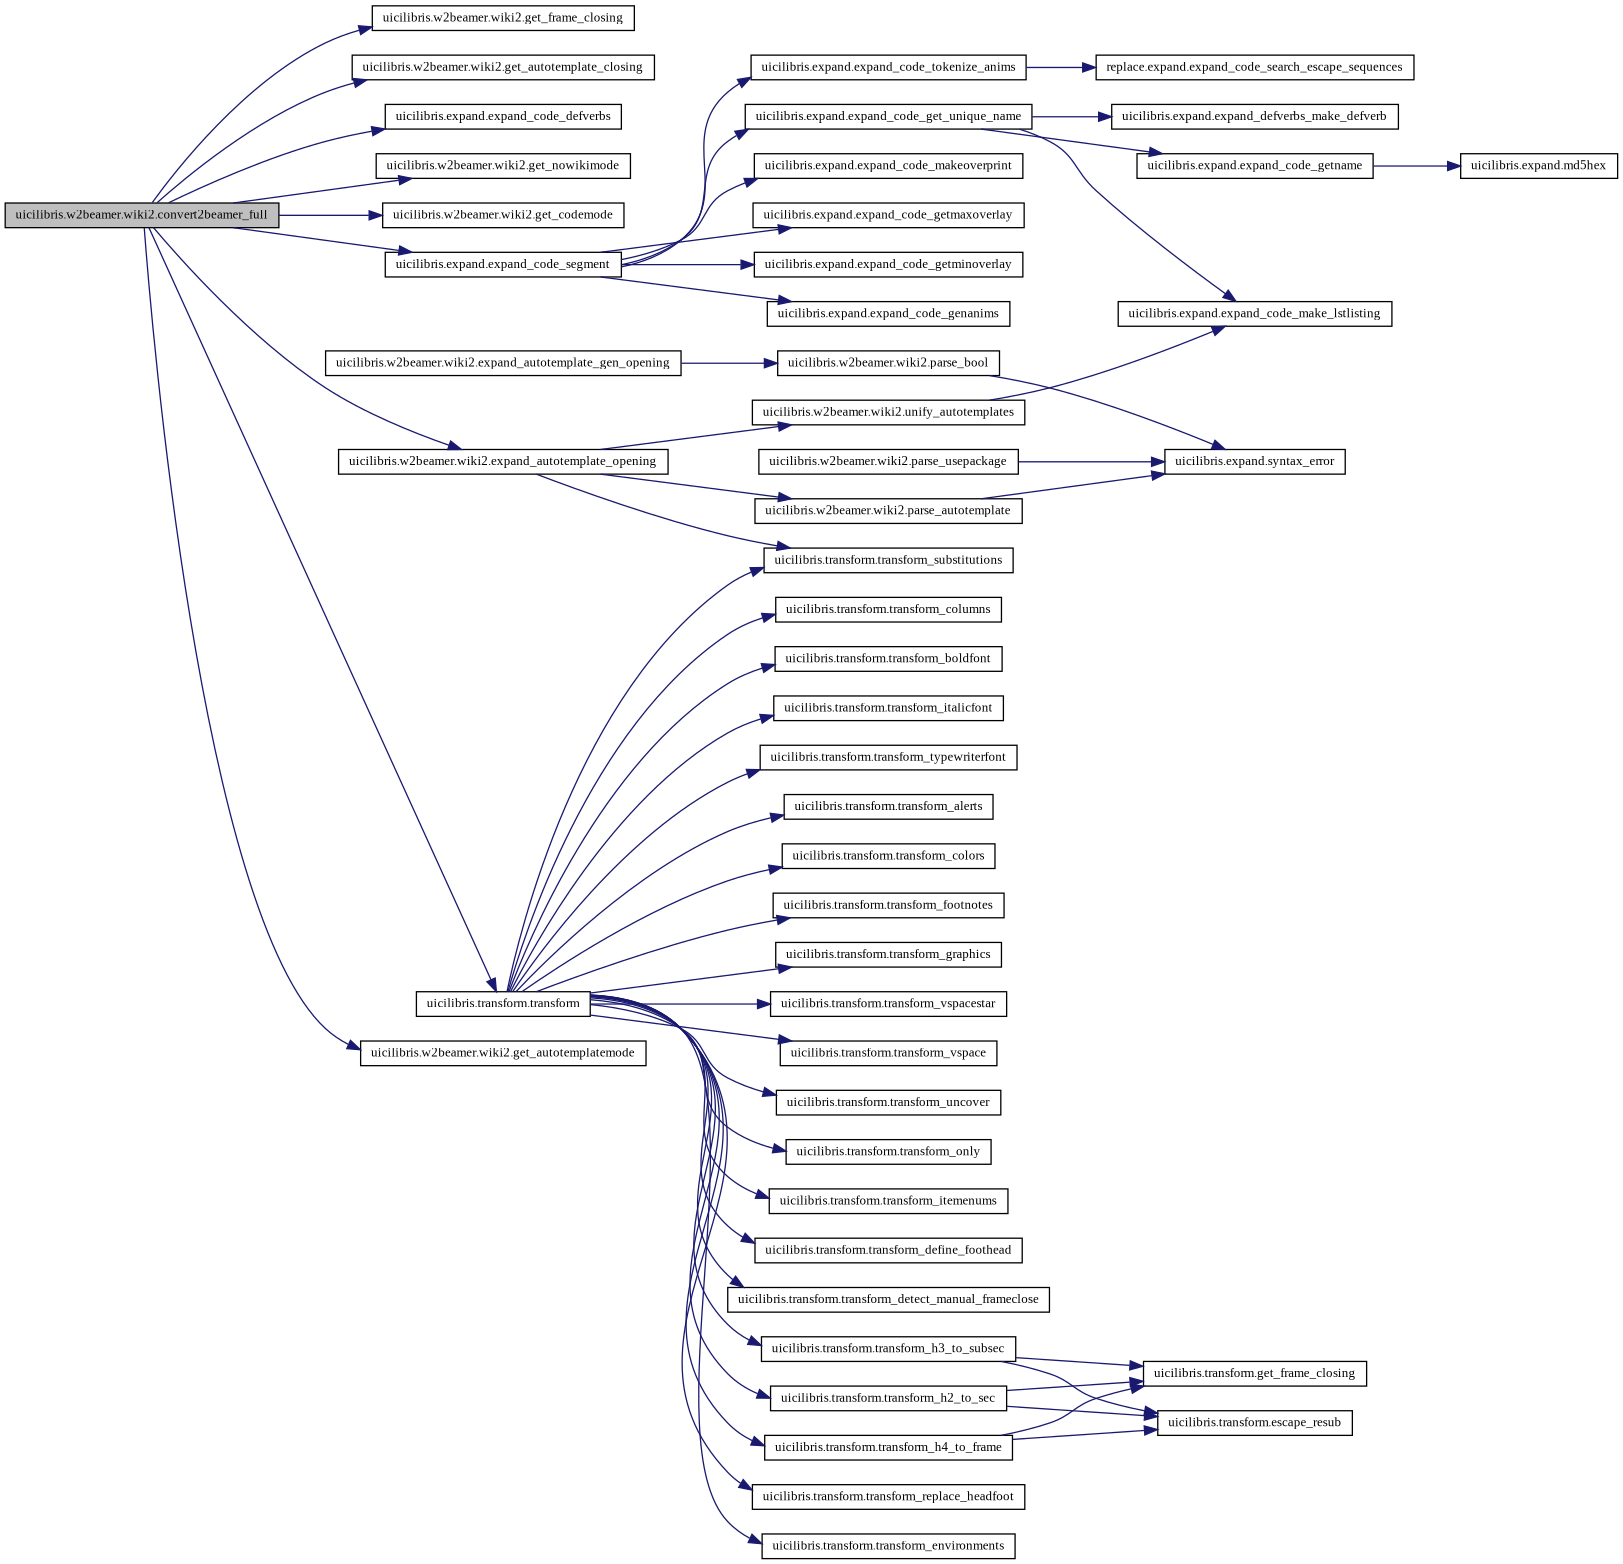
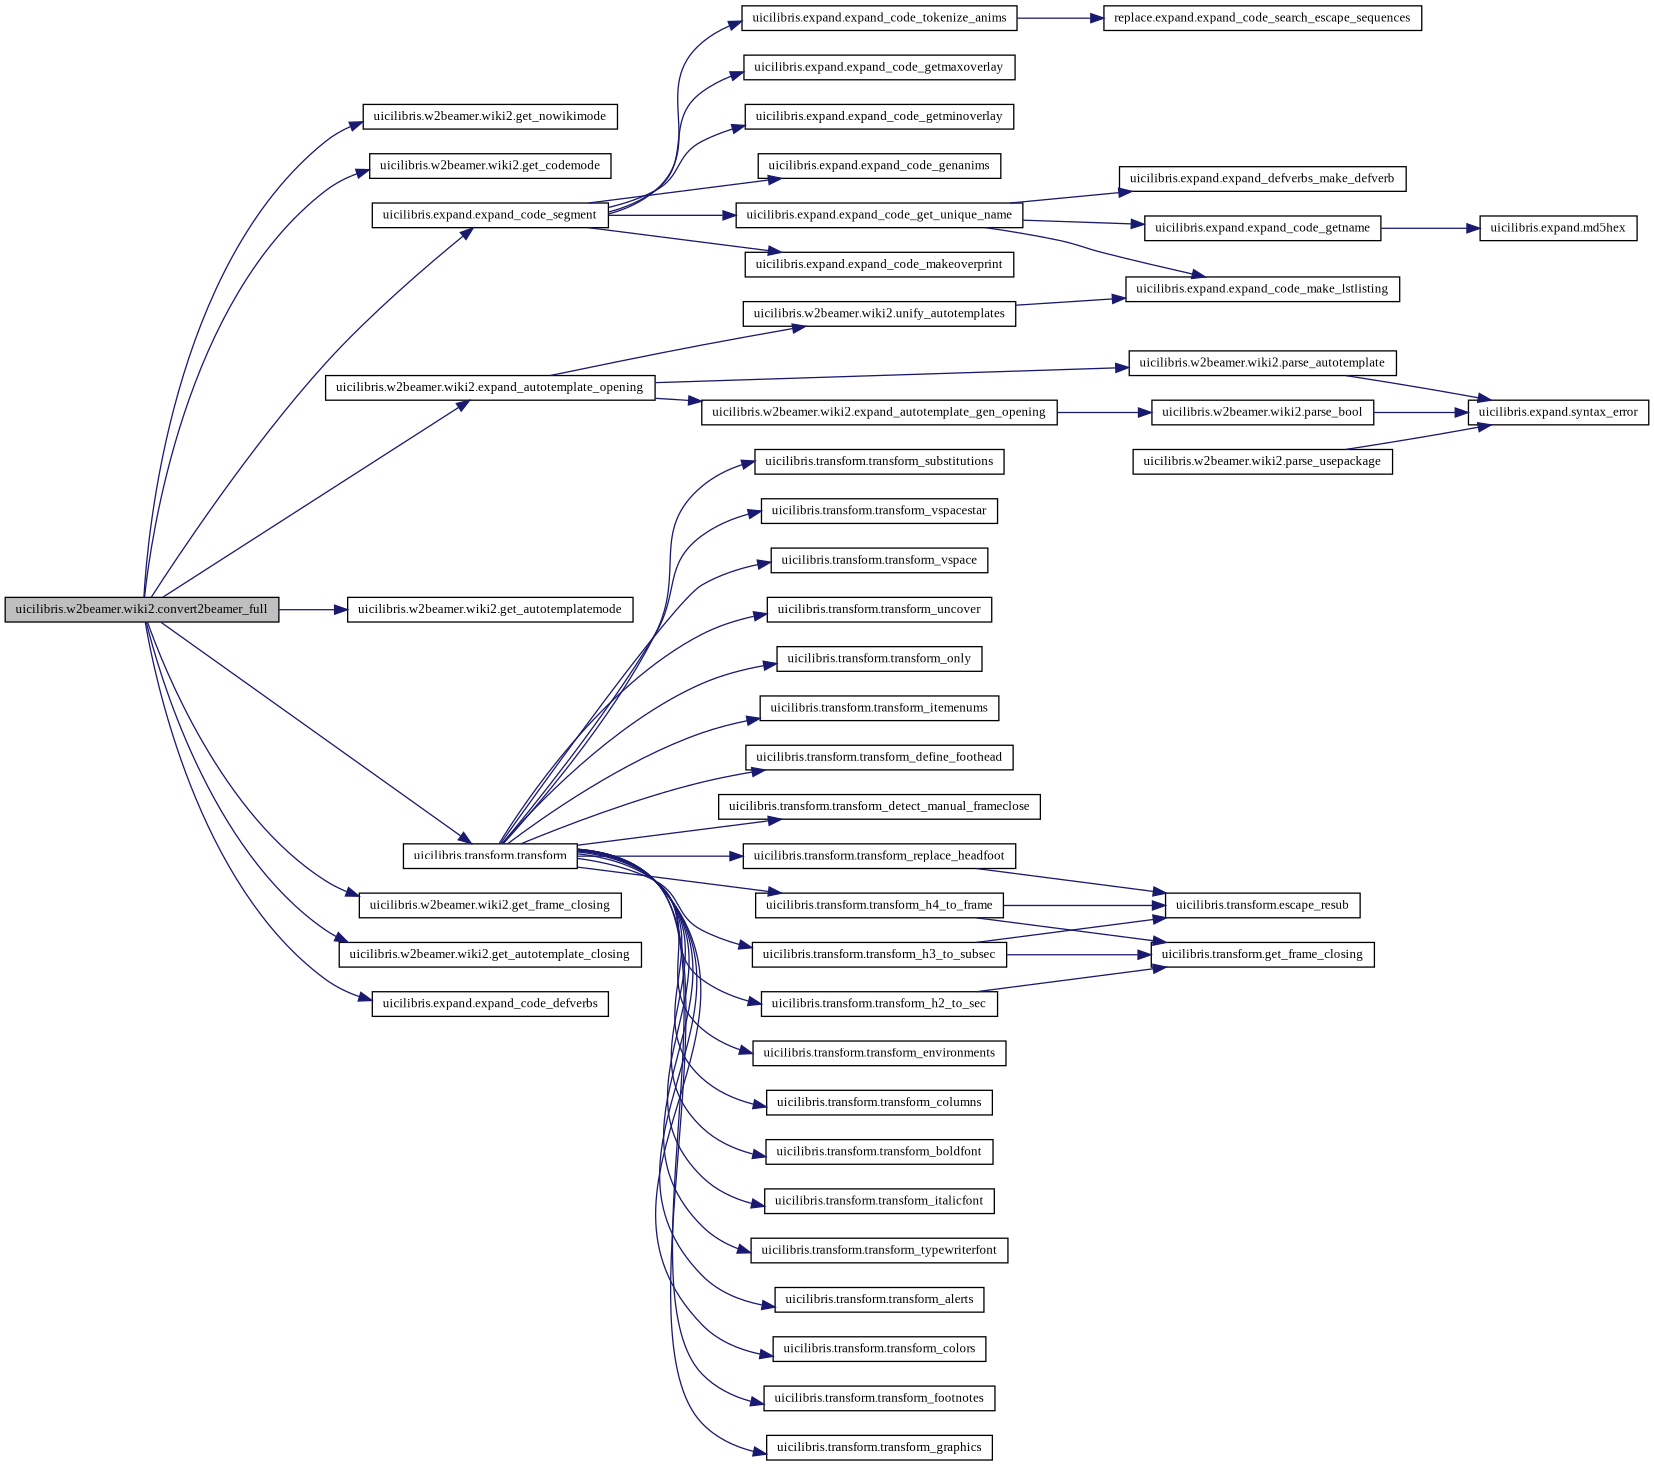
edge "uicilibris.w2beamer.wiki2.expand_autotemplate_opening" -> "uicilibris.transform.transform_substitutions": now "uicilibris.w2beamer.wiki2.expand_autotemplate_opening" -> "uicilibris.w2beamer.wiki2.expand_autotemplate_gen_opening"
edge "uicilibris.transform.transform_h2_to_sec" -> "uicilibris.transform.escape_resub": now "uicilibris.transform.transform_replace_headfoot" -> "uicilibris.transform.escape_resub"
